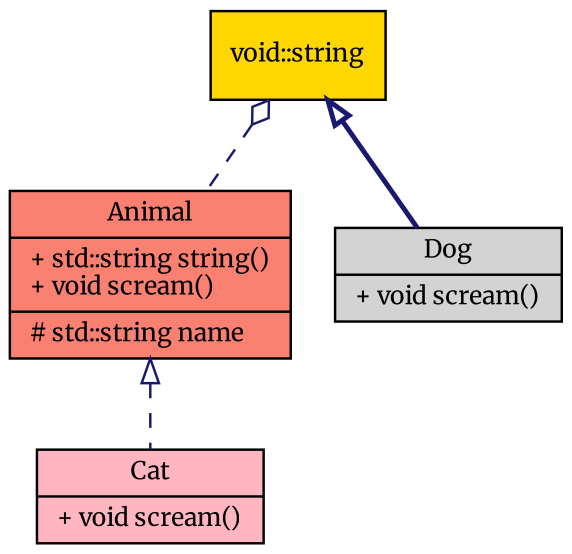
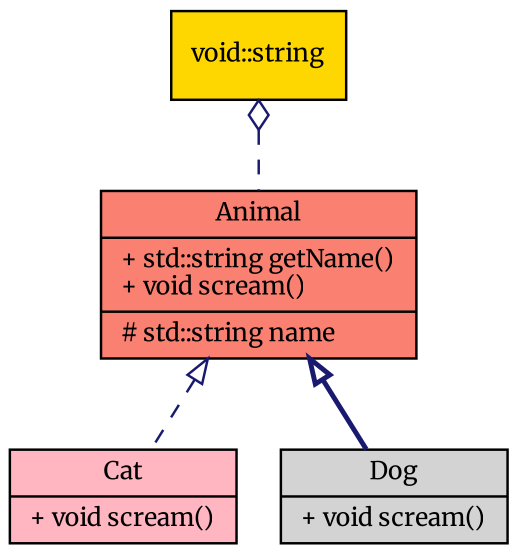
edge "Dog" -> "void::string": now "Dog" -> "Animal"
node "Animal": text "+ std::string string()" -> "+ std::string getName()"
